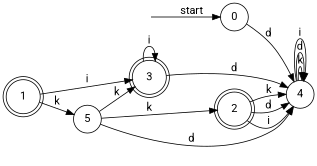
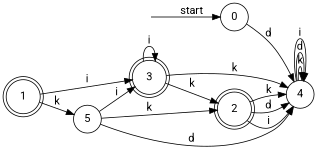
edge "3" -> "4": label "d" -> "k"
edge "5" -> "3": label "k" -> "i"
edge "3" -> "2": added, label "k"
